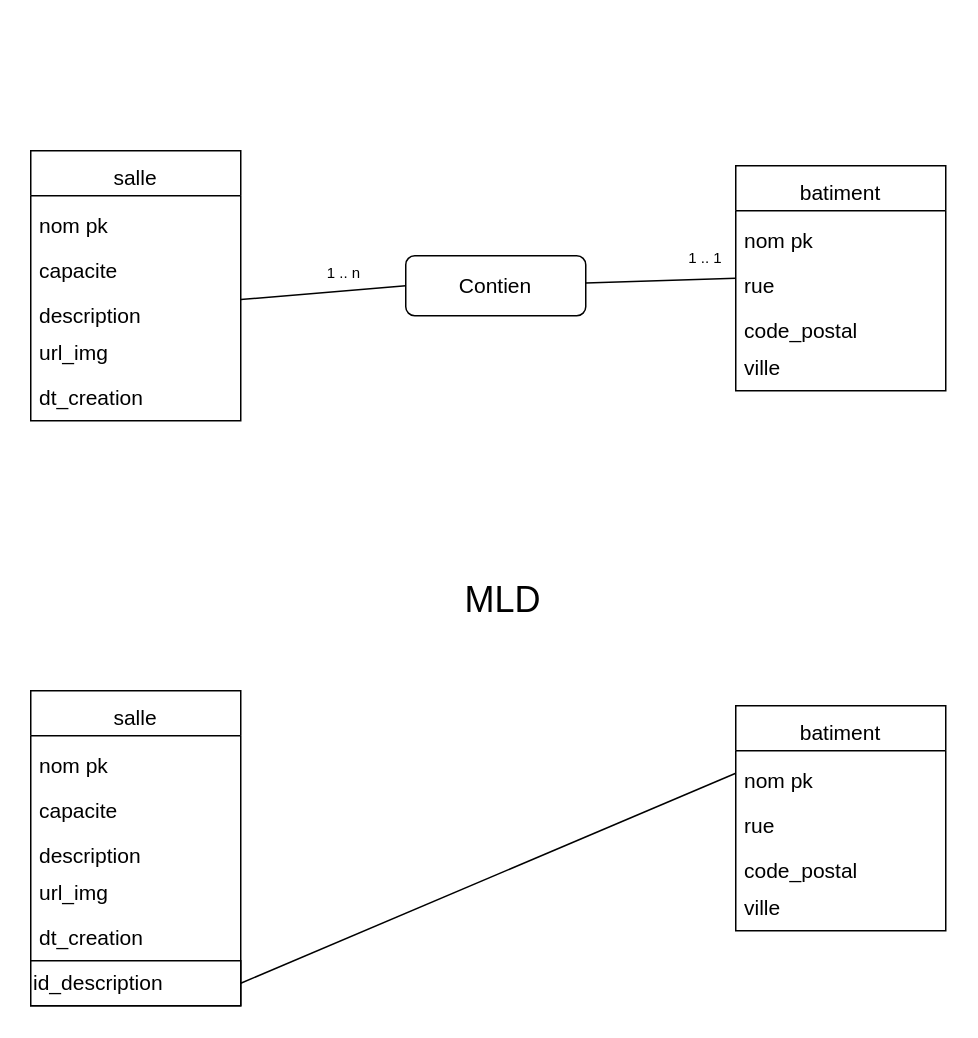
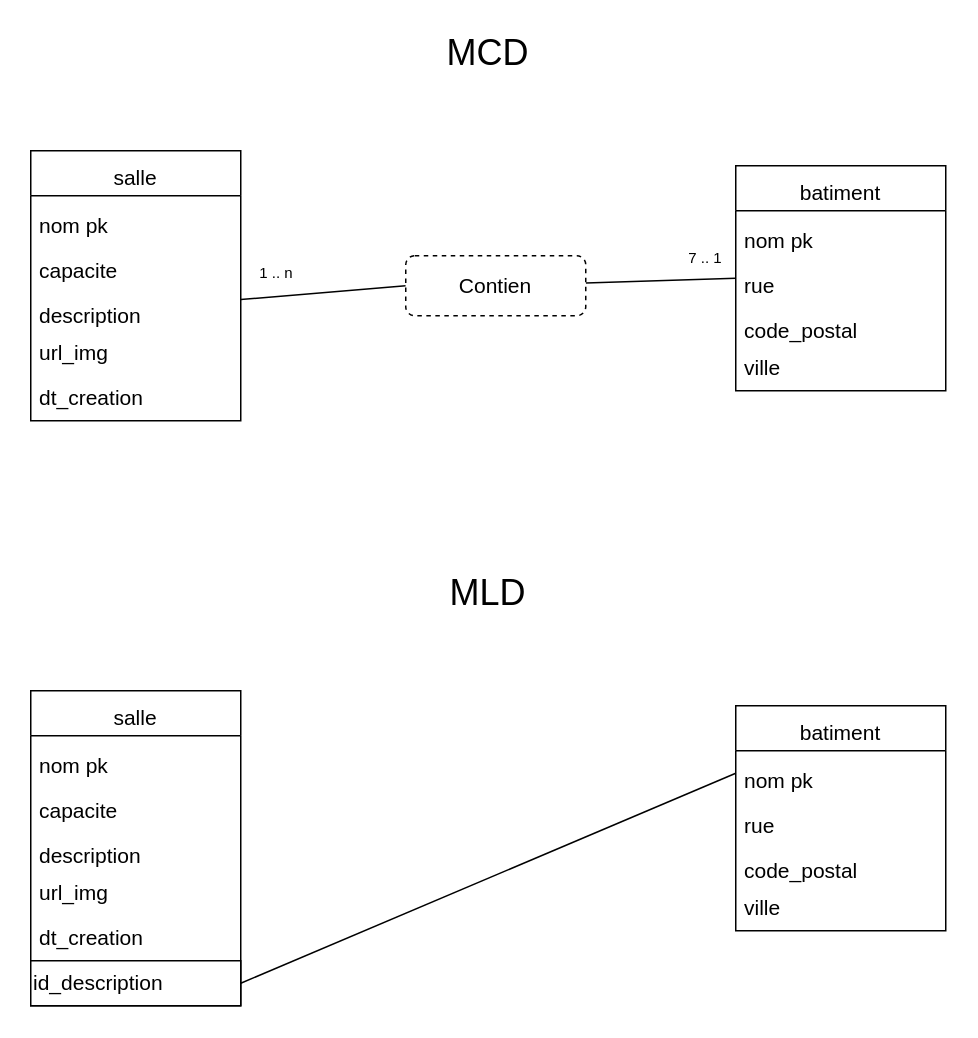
node "MCD": added
node "1 .. 1": label "1 .. 1" -> "7 .. 1"
node "1 .. n": moved (344, 271) -> (277, 271)
node "Contien": style solid -> dashed
node "MLD": moved (503, 601) -> (488, 593)
